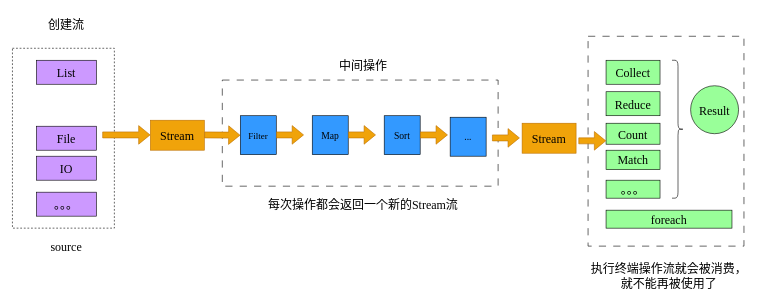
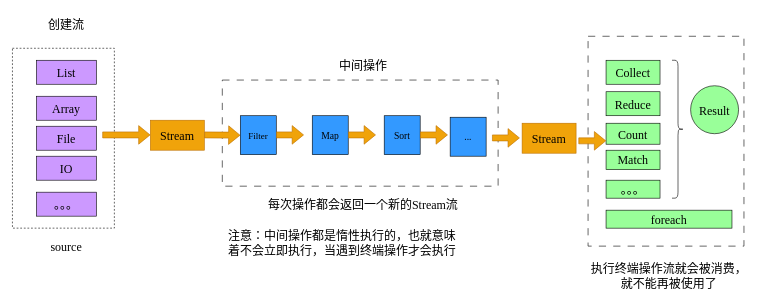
node "Array": added
node "注意：中间操作都是惰性执行的，也就意味着不会立即执行，当遇到终端操作才会执行": added
